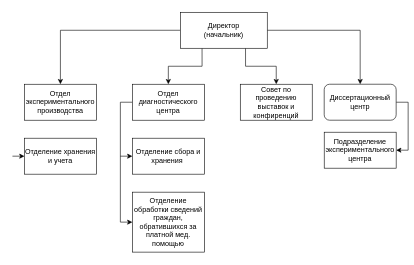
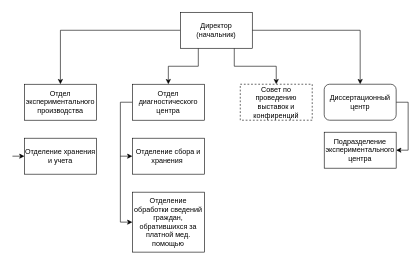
node "Директор (начальник)": size 87x36 -> 72x36
node "Совет по проведению выставок и конфиренций": style solid -> dashed
